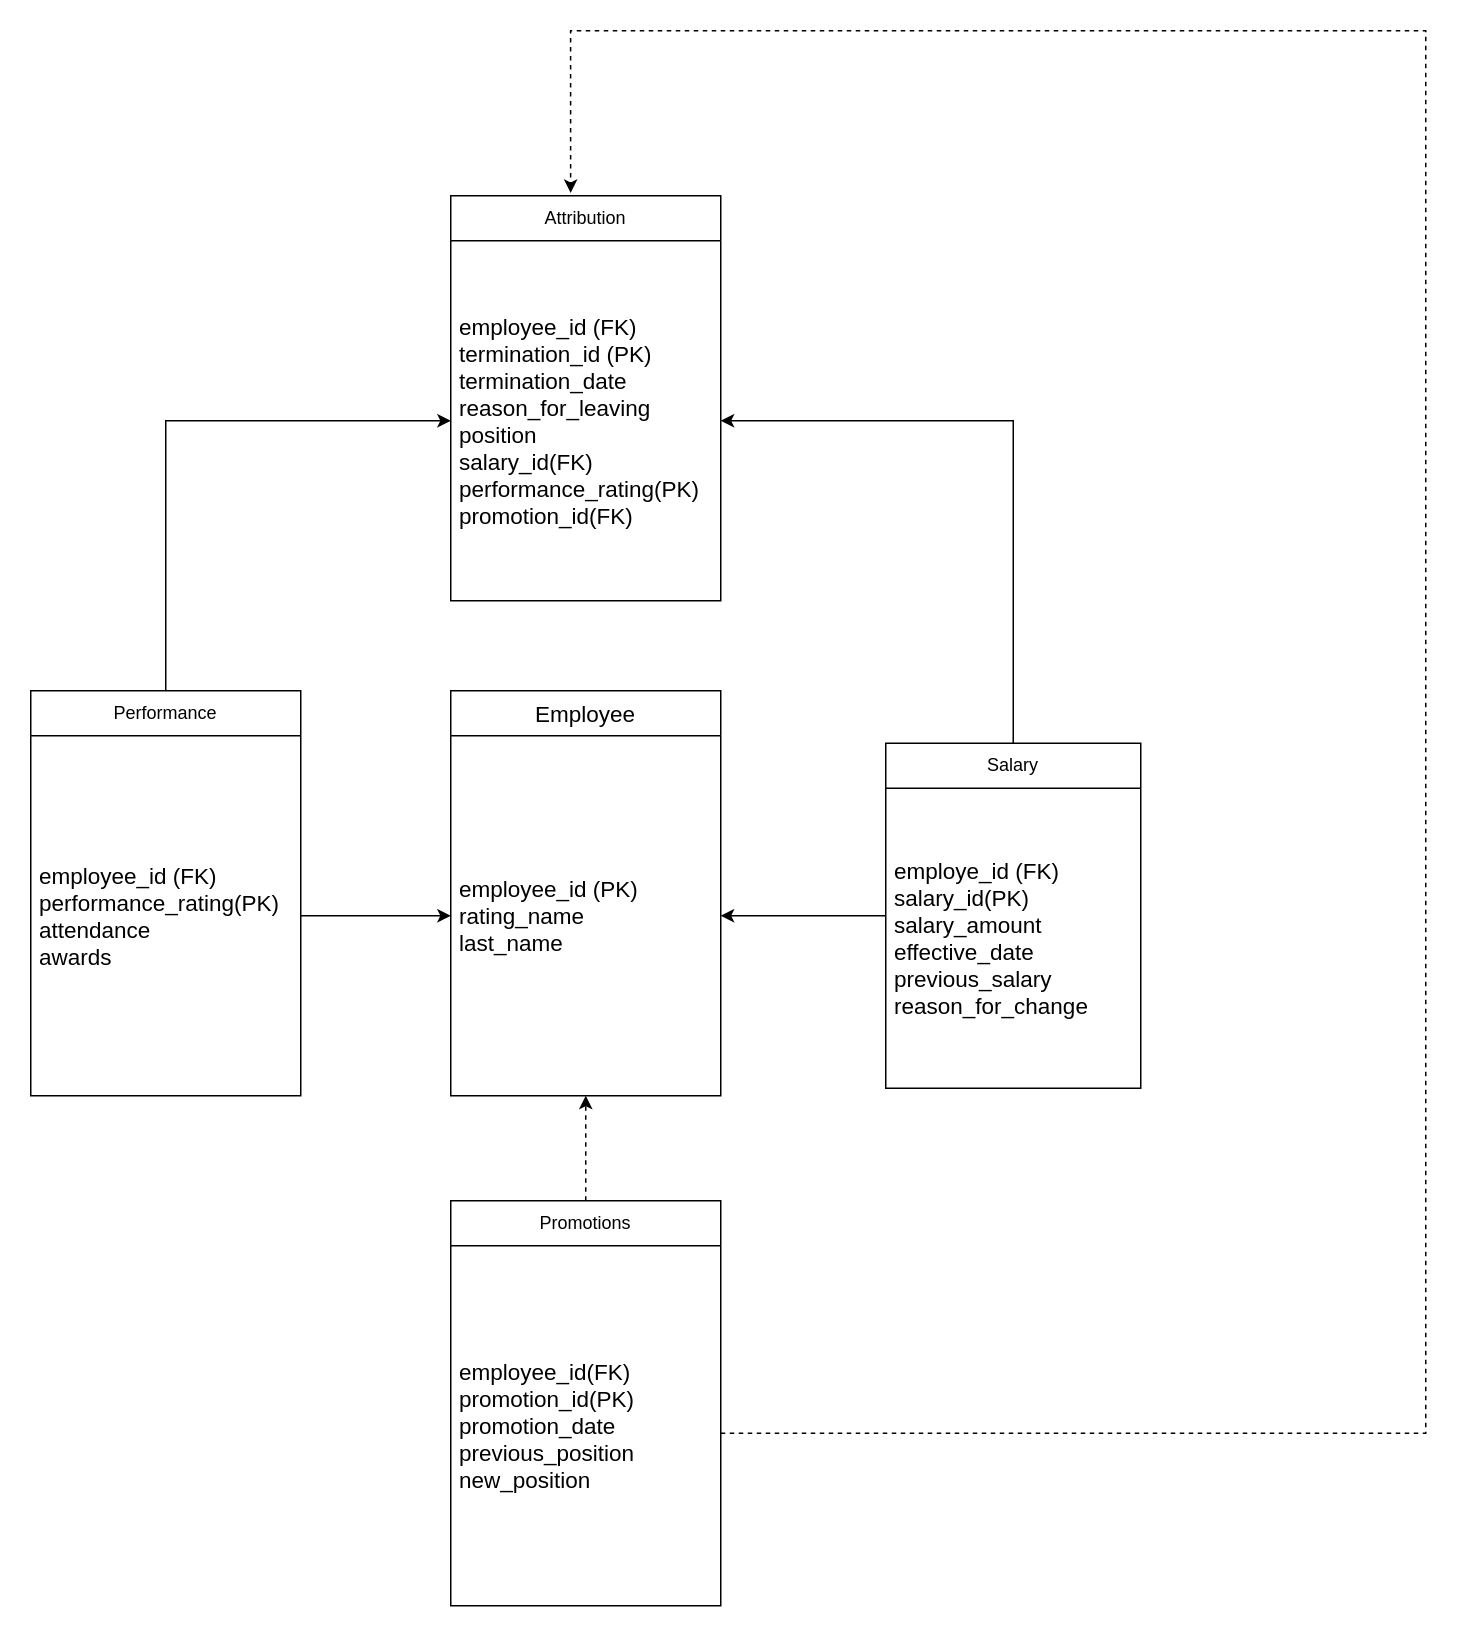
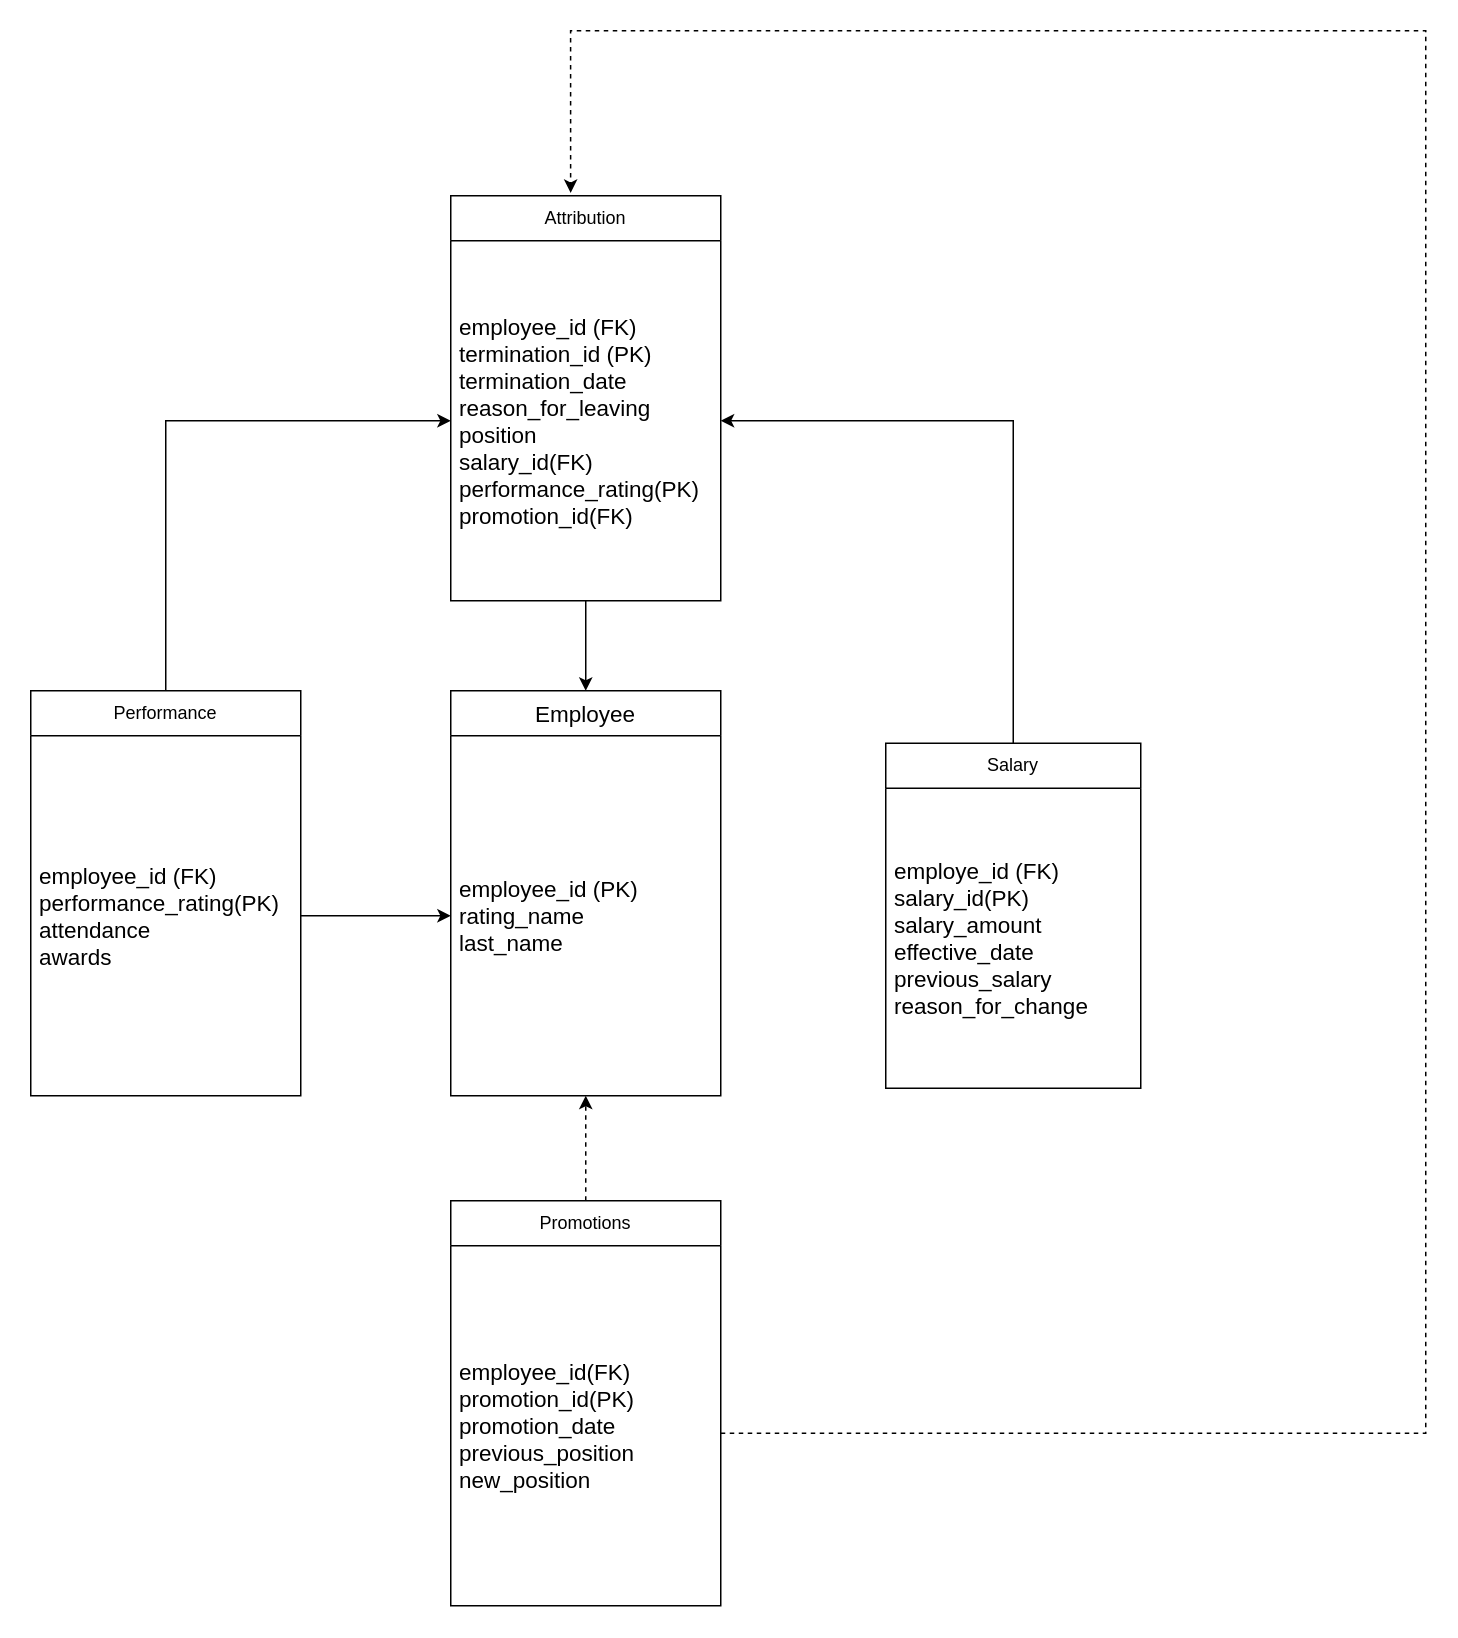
edge "Attribution" -> "Employee": added
edge "Salary" -> "employee_id (PK) rating_name last_name": removed
